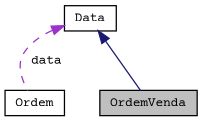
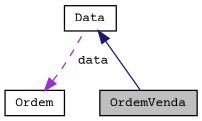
edge "Ordem" -> "Data": reversed
